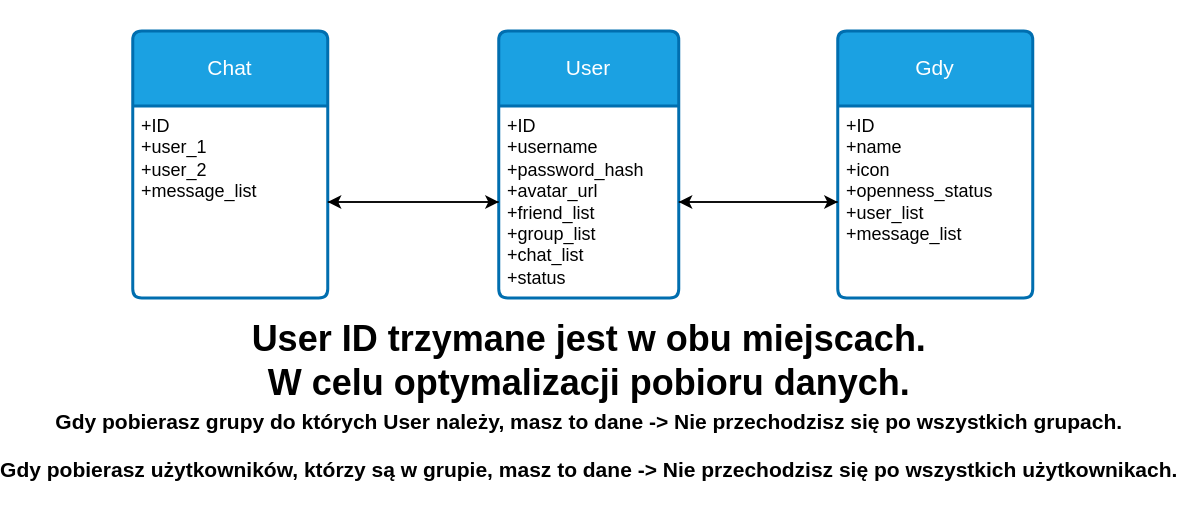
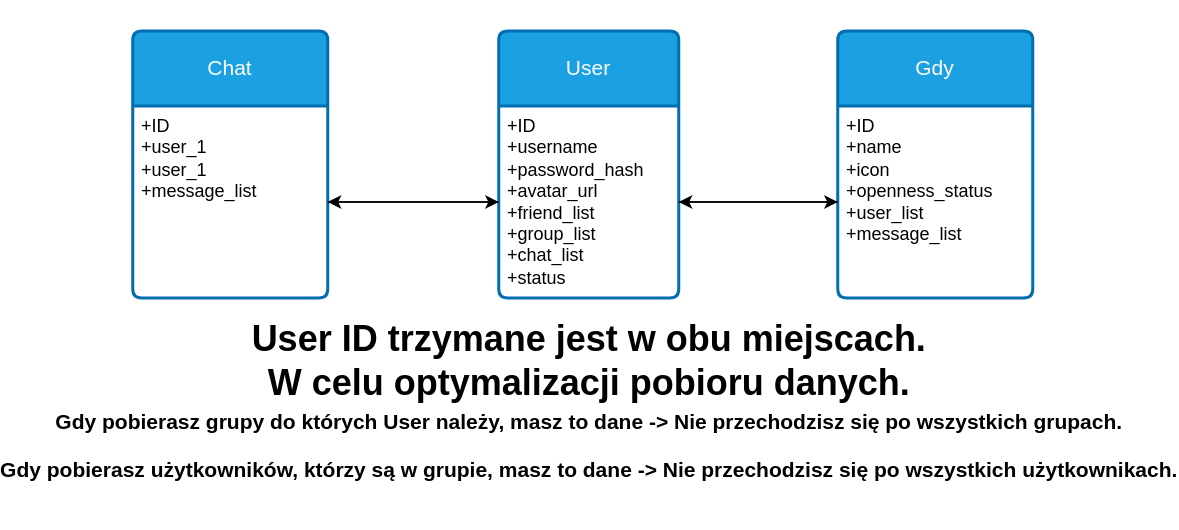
node "+ID +user_1 +user_2 +message_list": label "+ID +user_1 +user_2 +message_list" -> "+ID +user_1 +user_1 +message_list"
